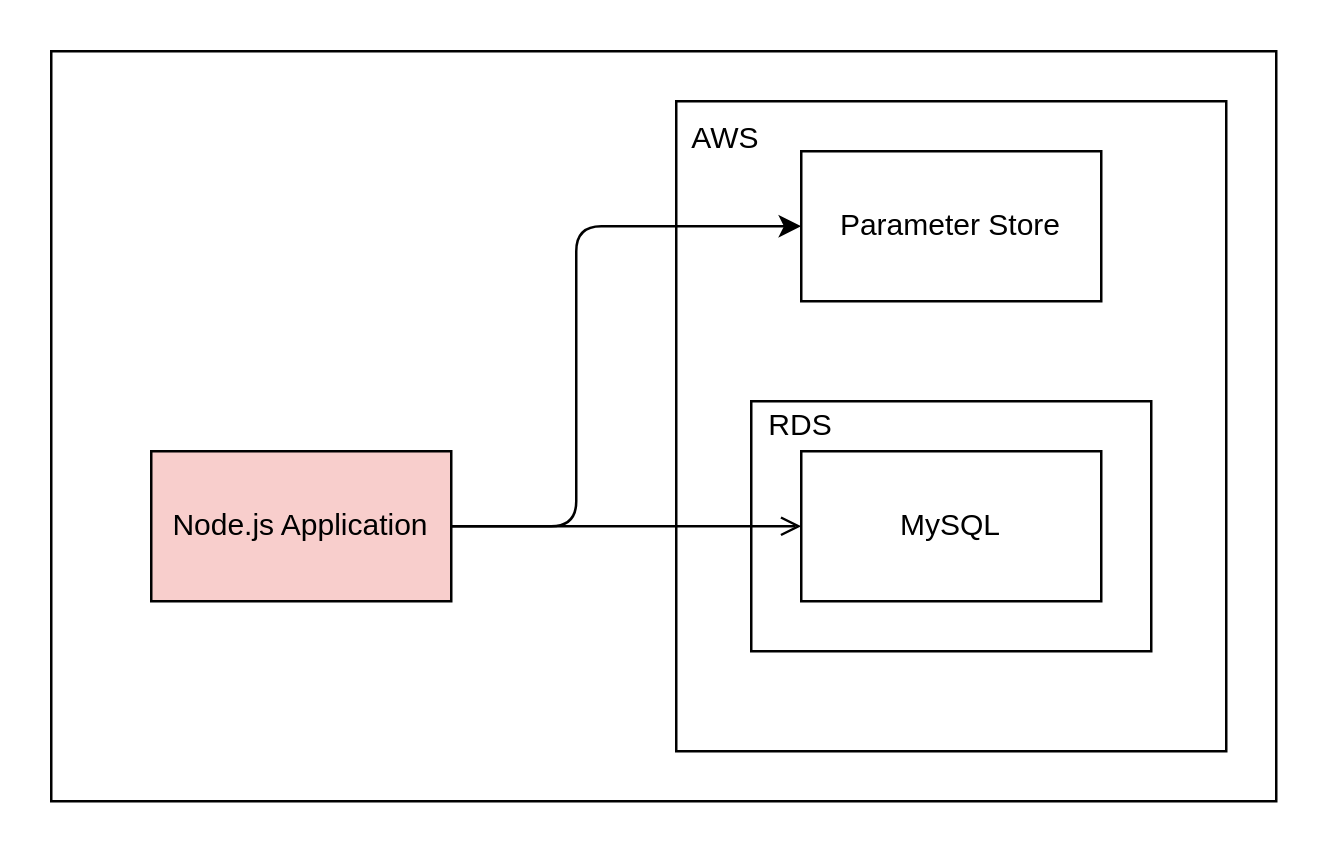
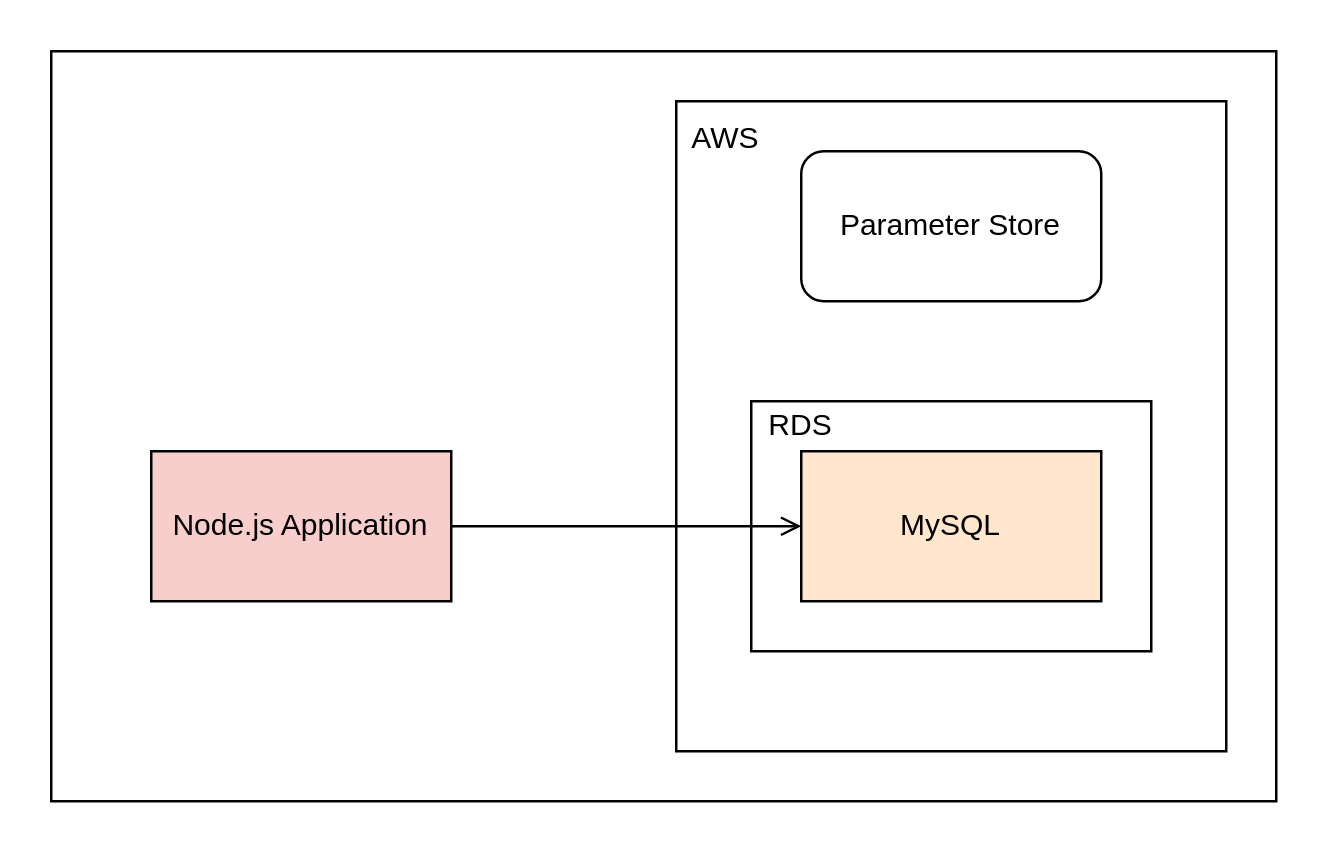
node "Parameter Store": shape rectangle -> rounded rectangle
edge "Node.js Application" -> "Parameter Store": removed
node "MySQL": fillcolor #ffffff -> #ffe6cc
